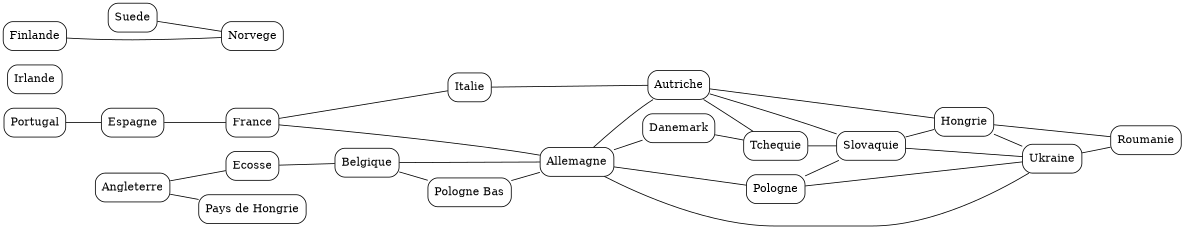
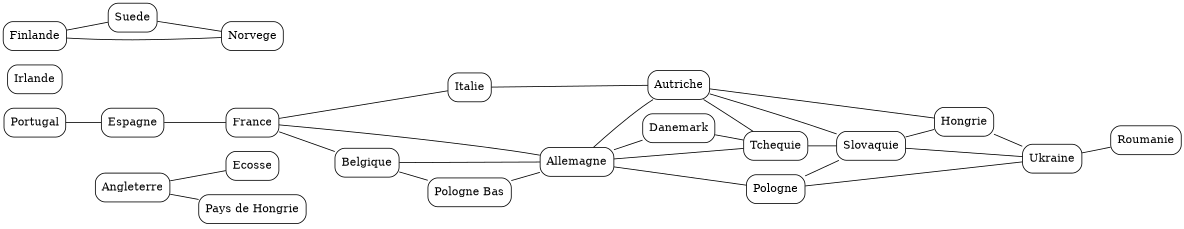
edge "Suede" -- "Finlande": added
edge "Hongrie" -- "Roumanie": removed
edge "Belgique" -- "Ecosse": now "Belgique" -- "France"
edge "Ukraine" -- "Allemagne": now "Tchequie" -- "Allemagne"
